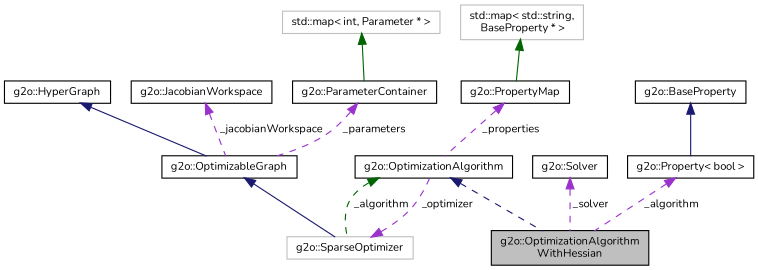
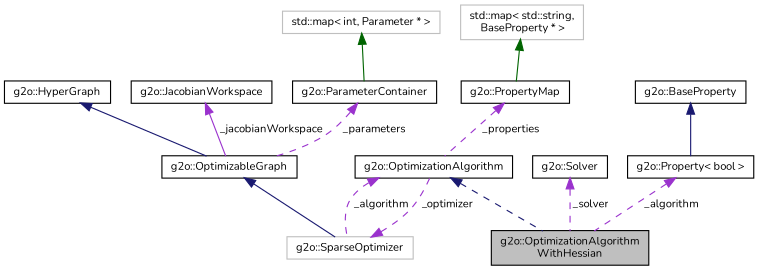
edge "g2o::OptimizableGraph" -> "g2o::JacobianWorkspace": style dashed -> solid
edge "g2o::SparseOptimizer" -> "g2o::OptimizationAlgorithm": color darkgreen -> darkorchid3
